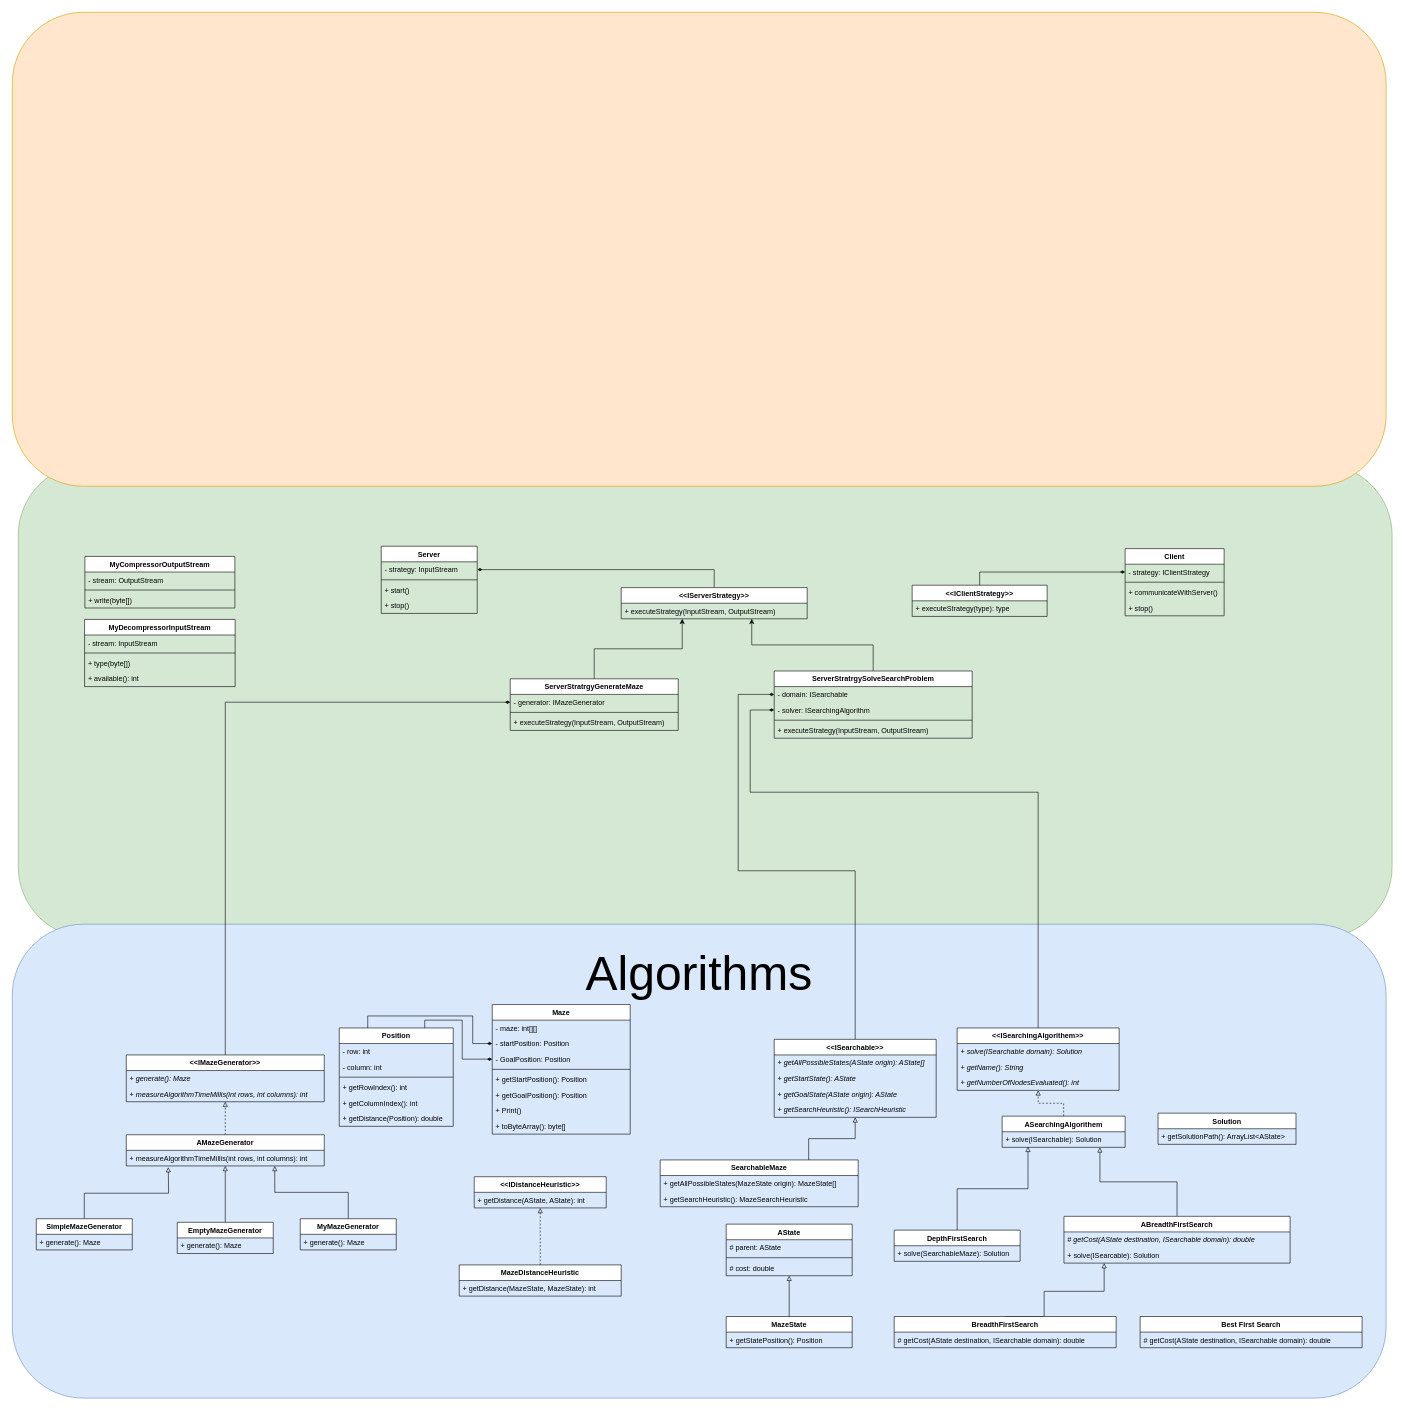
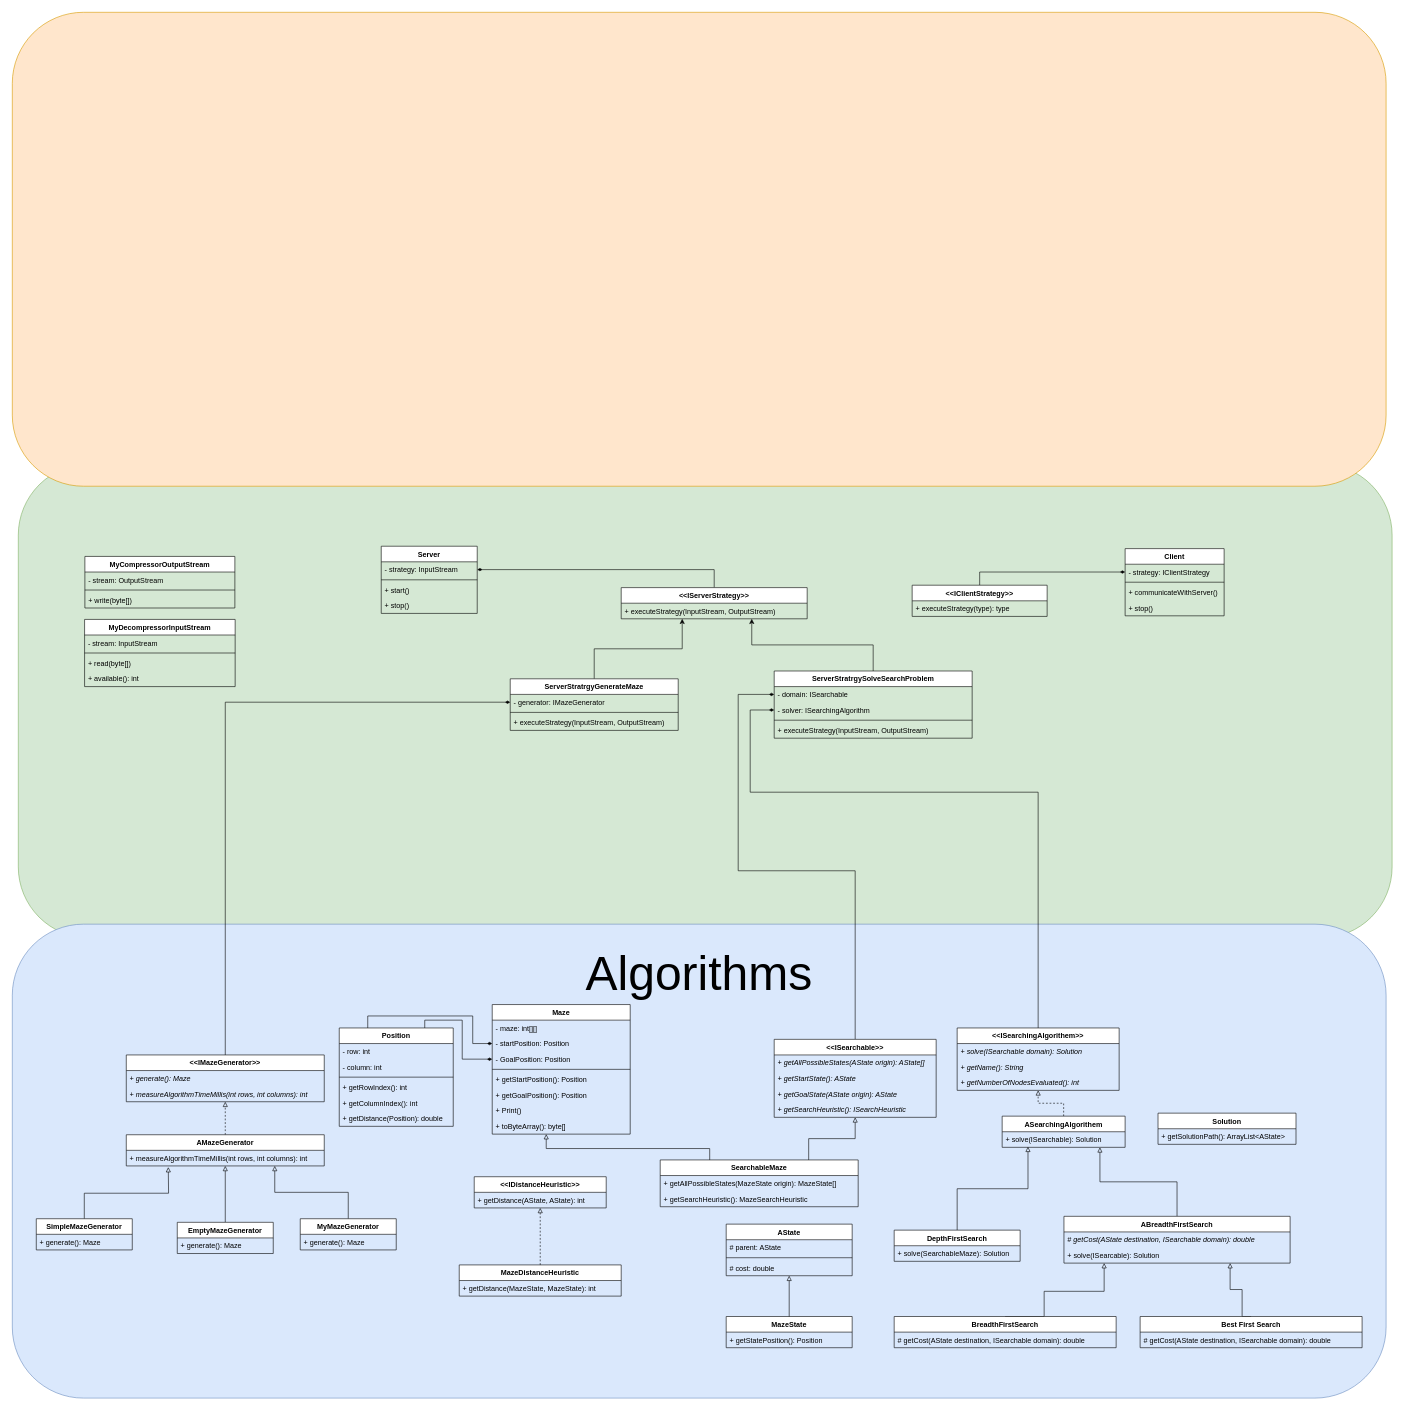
node "+ type(byte[])": label "+ type(byte[])" -> "+ read(byte[])"
edge "SearchableMaze" -> "Maze": added
edge "Best First Search" -> "ABreadthFirstSearch": added
